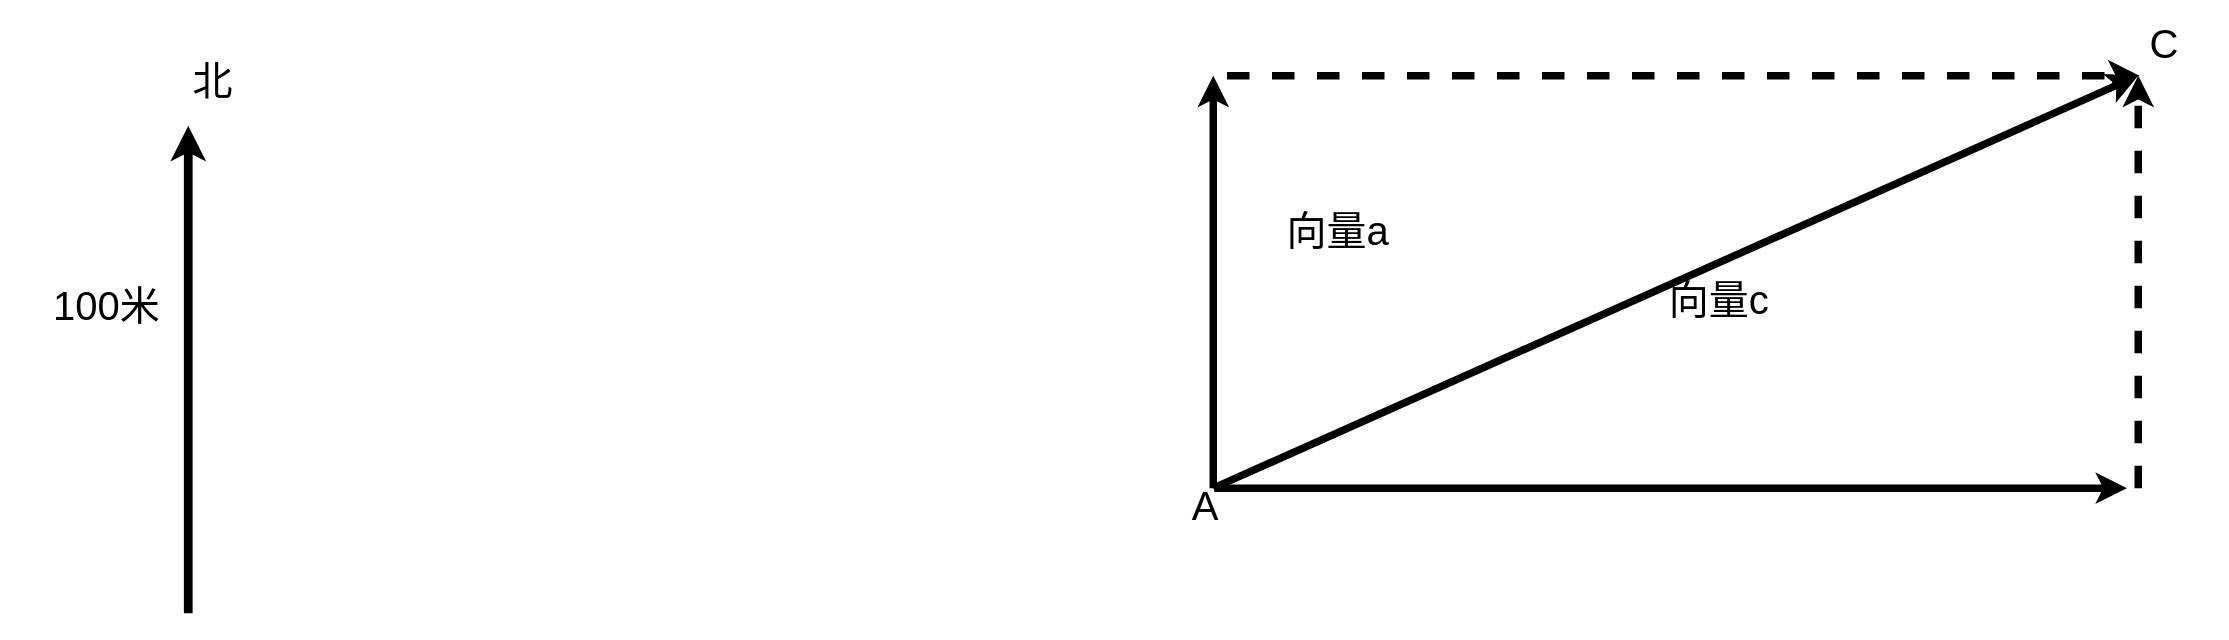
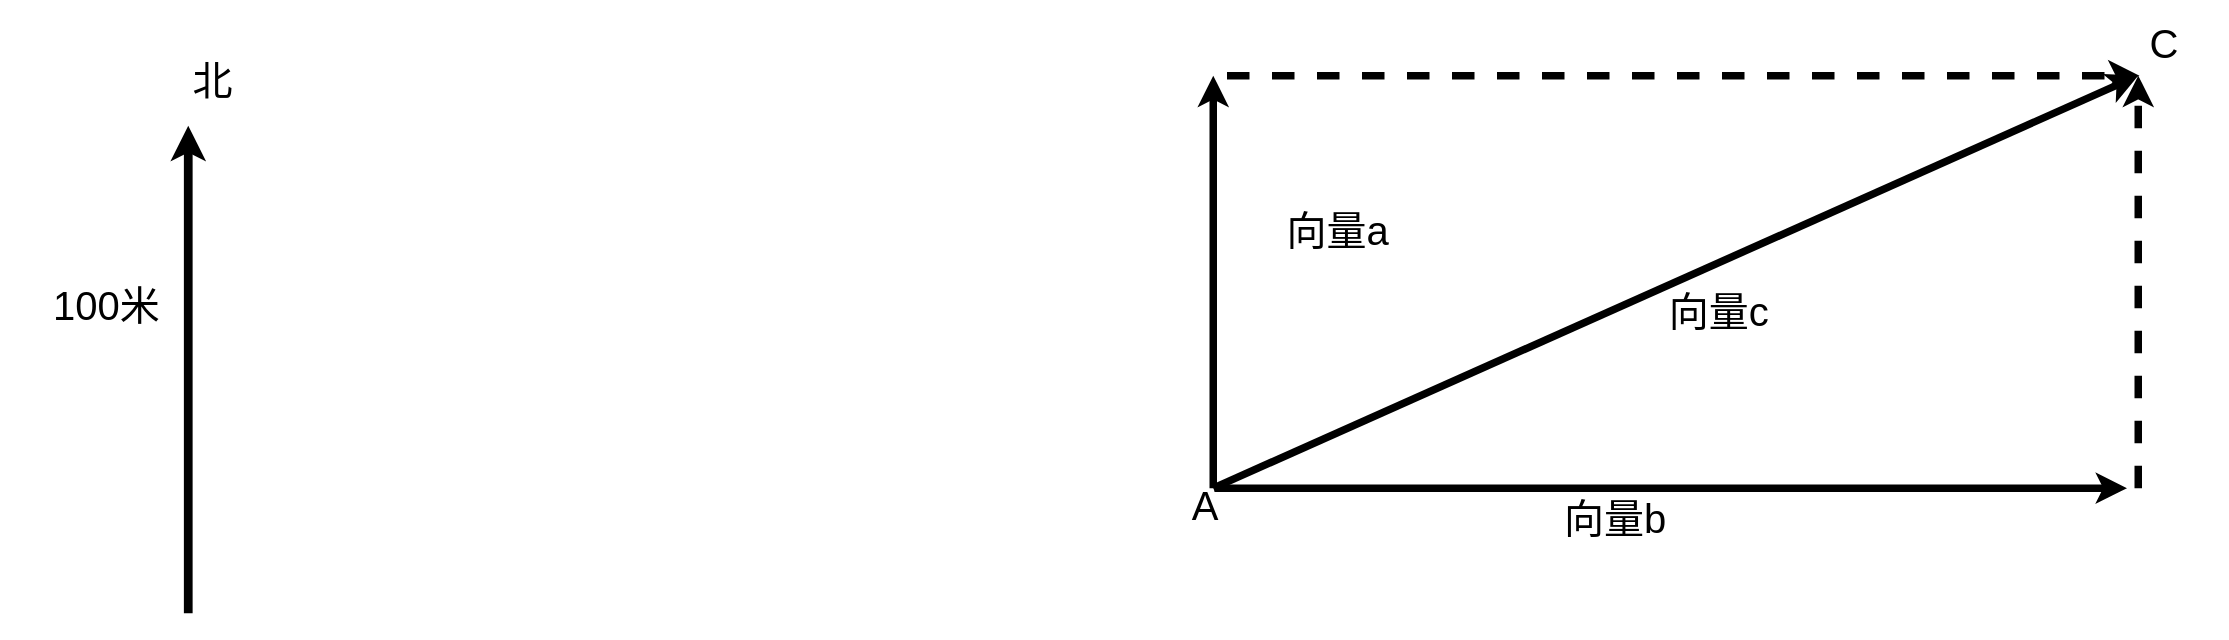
node "向量c": moved (1719, 301) -> (1719, 313)
node "向量b": added
